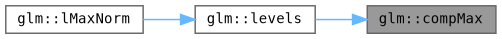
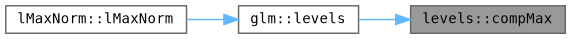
node "glm::lMaxNorm": label "glm::lMaxNorm" -> "lMaxNorm::lMaxNorm"
node "glm::compMax": label "glm::compMax" -> "levels::compMax"
